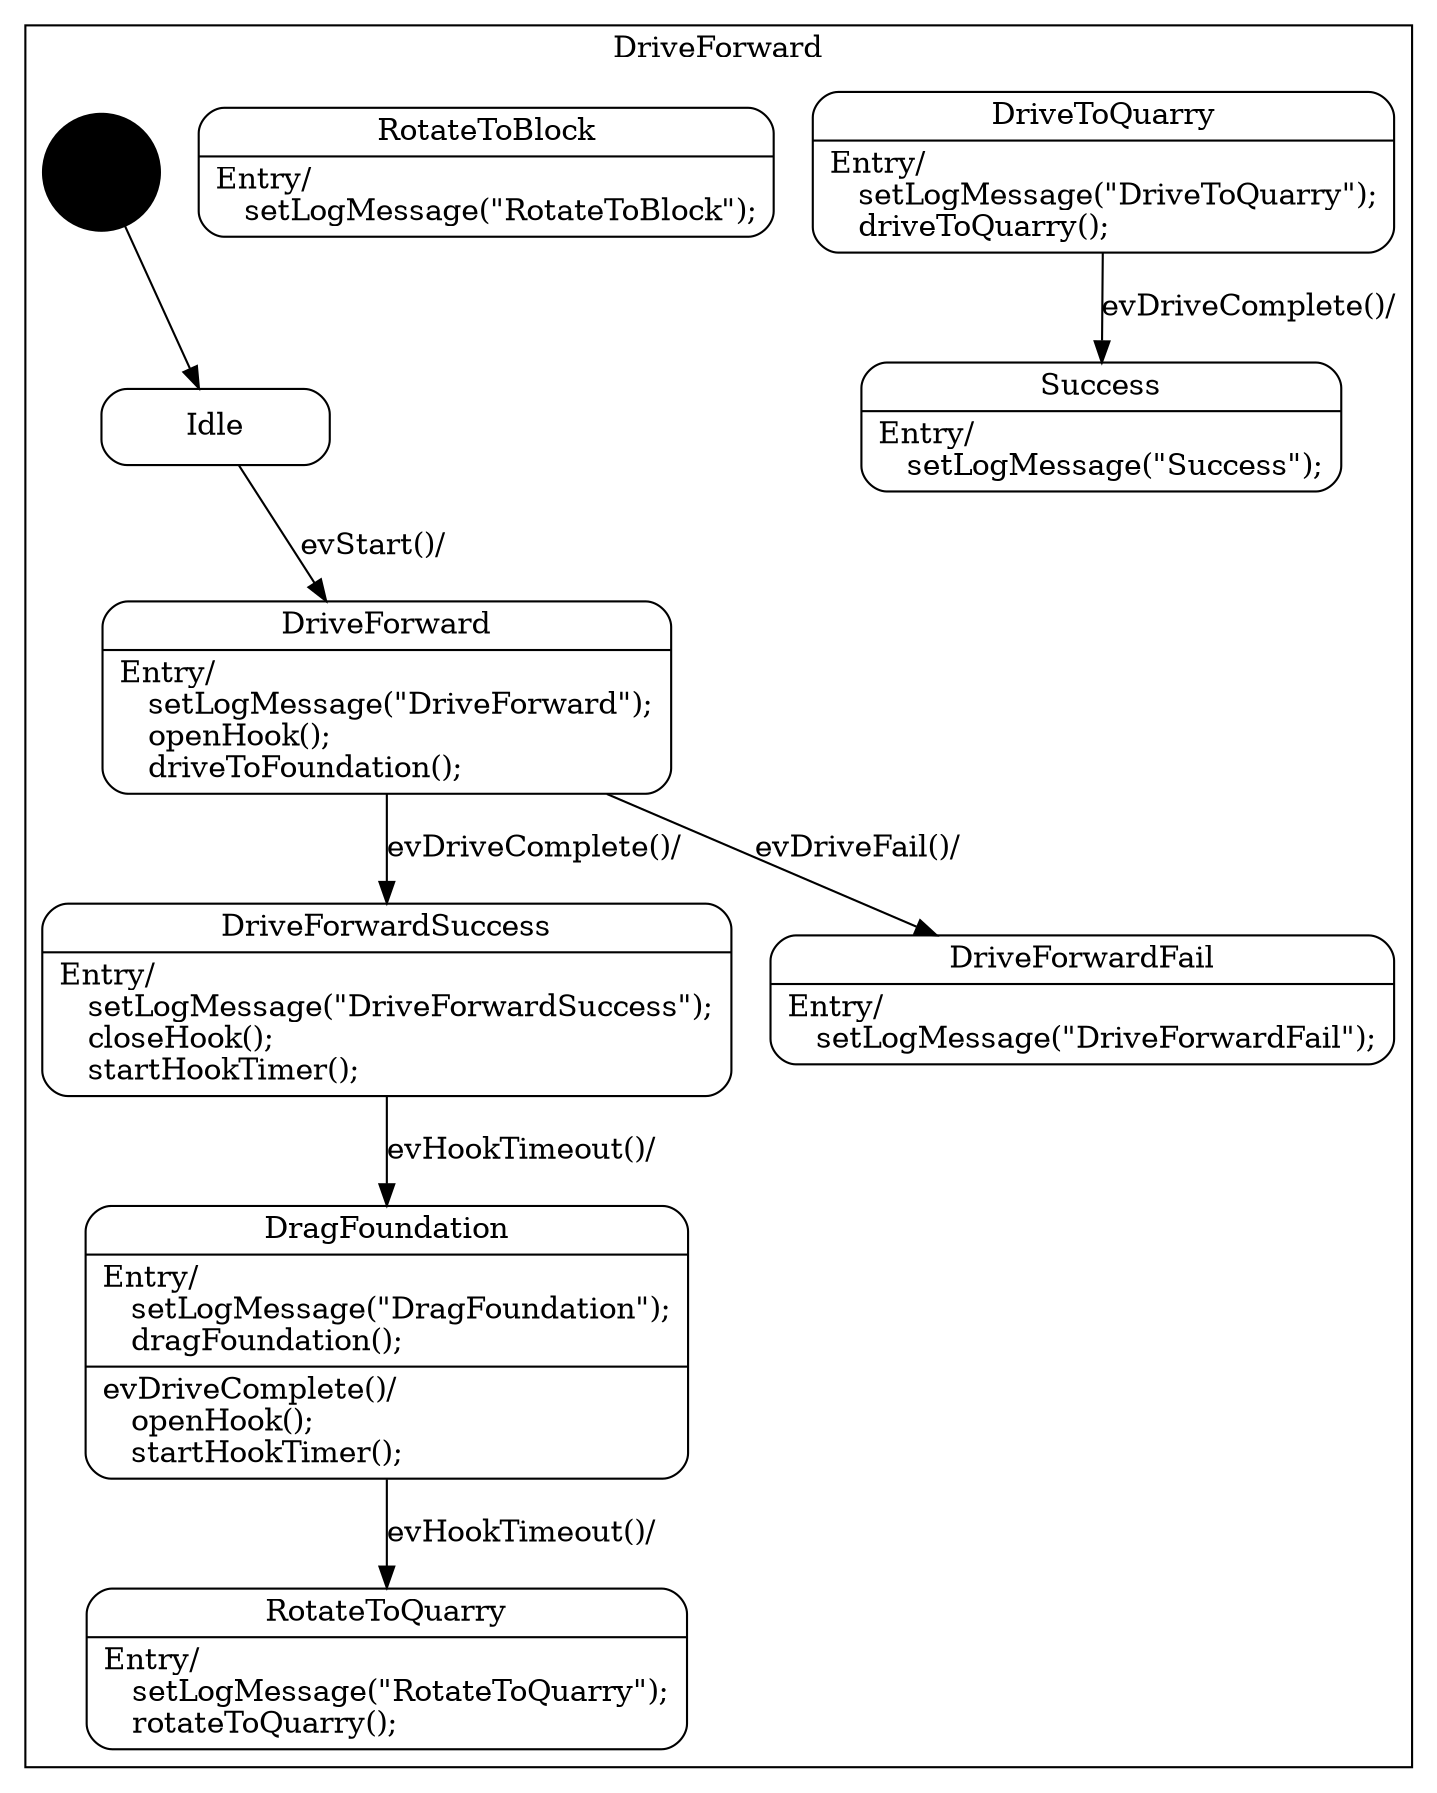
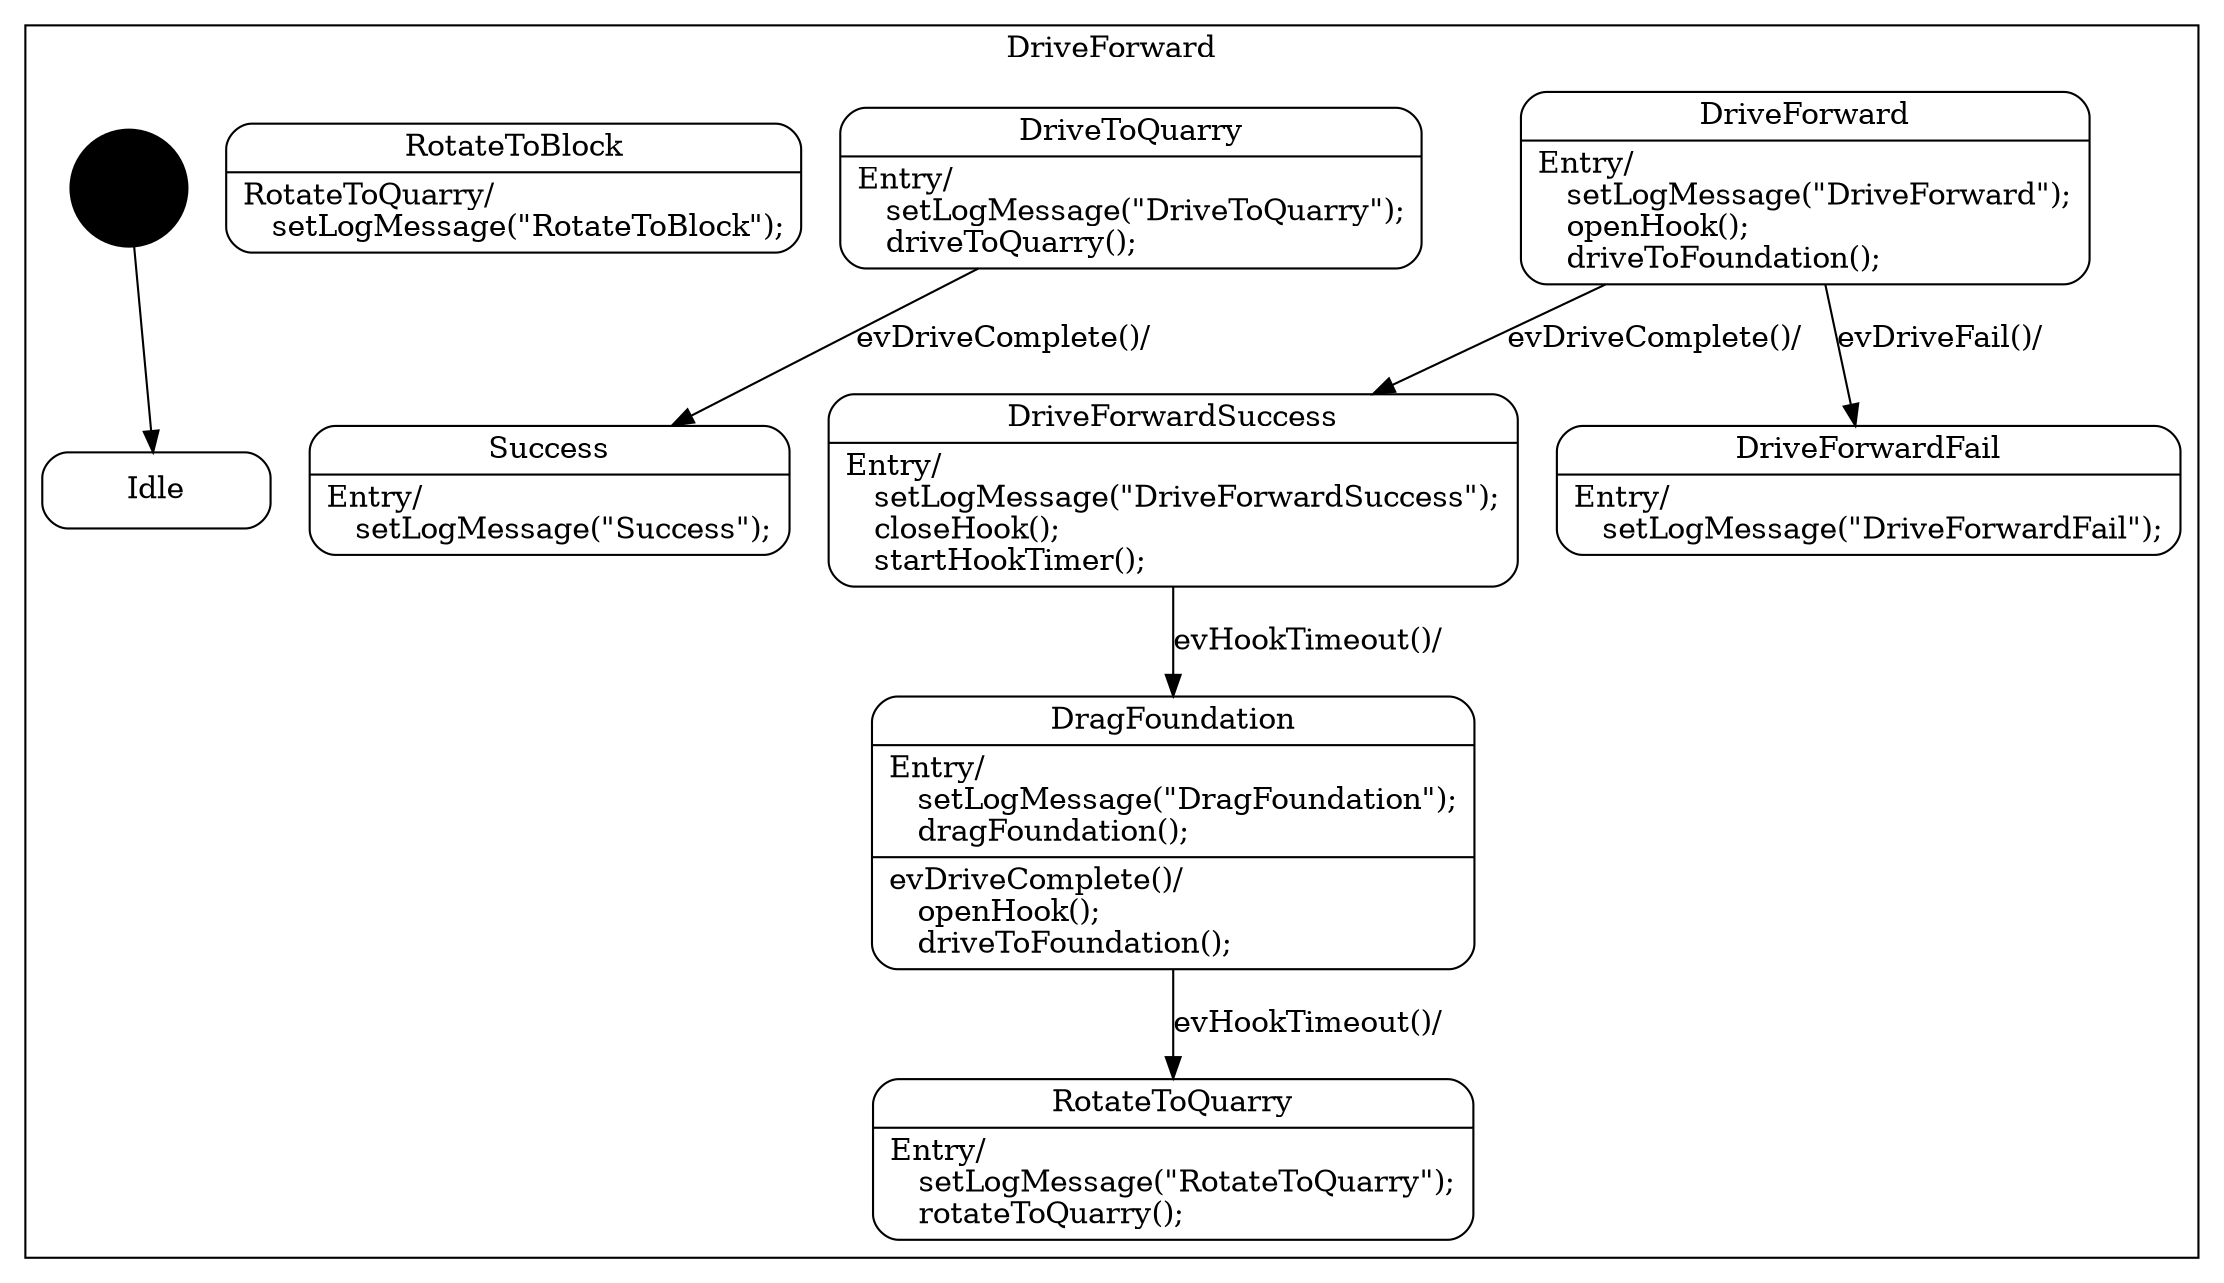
node "RotateToBlock": text "Entry/" -> "RotateToQuarry/"
edge "Idle" -> "DriveForward": removed, label "evStart()/"
node "DragFoundation": text "startHookTimer();" -> "driveToFoundation();"
